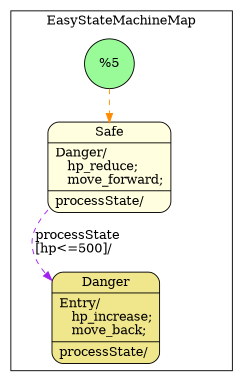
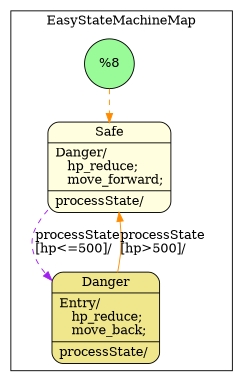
node "%5": label "%5" -> "%8"
edge "Danger" -> "Safe": added, label "processState [hp>500]/"
node "Danger": text "hp_increase;" -> "hp_reduce;"
